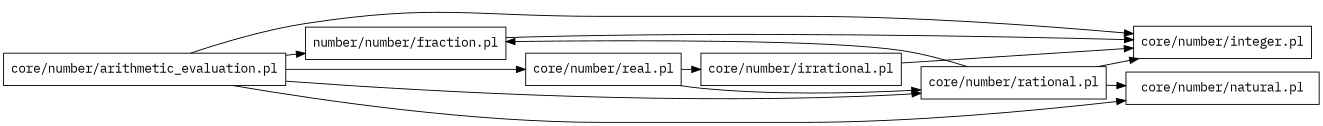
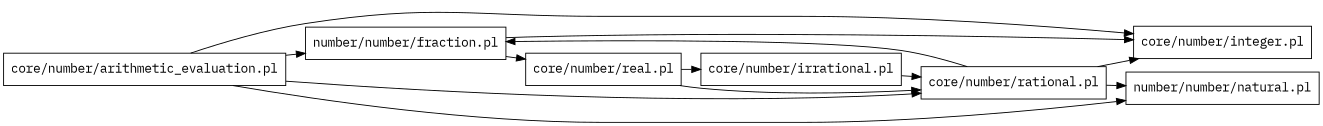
edge "core/number/irrational.pl" -> "core/number/integer.pl": now "core/number/irrational.pl" -> "core/number/rational.pl"
edge "core/number/arithmetic_evaluation.pl" -> "core/number/real.pl": now "number/number/fraction.pl" -> "core/number/real.pl"
node "core/number/natural.pl": label "core/number/natural.pl" -> "number/number/natural.pl"
